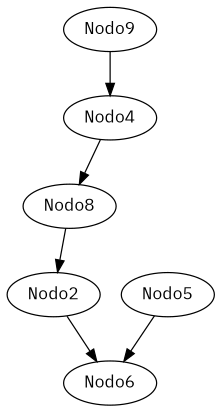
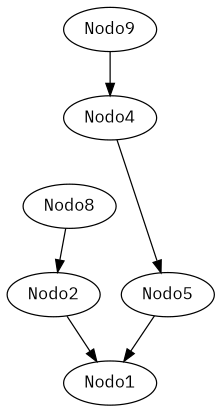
edge "Nodo4" -> "Nodo8": now "Nodo4" -> "Nodo5"
node "Nodo6": label "Nodo6" -> "Nodo1"
